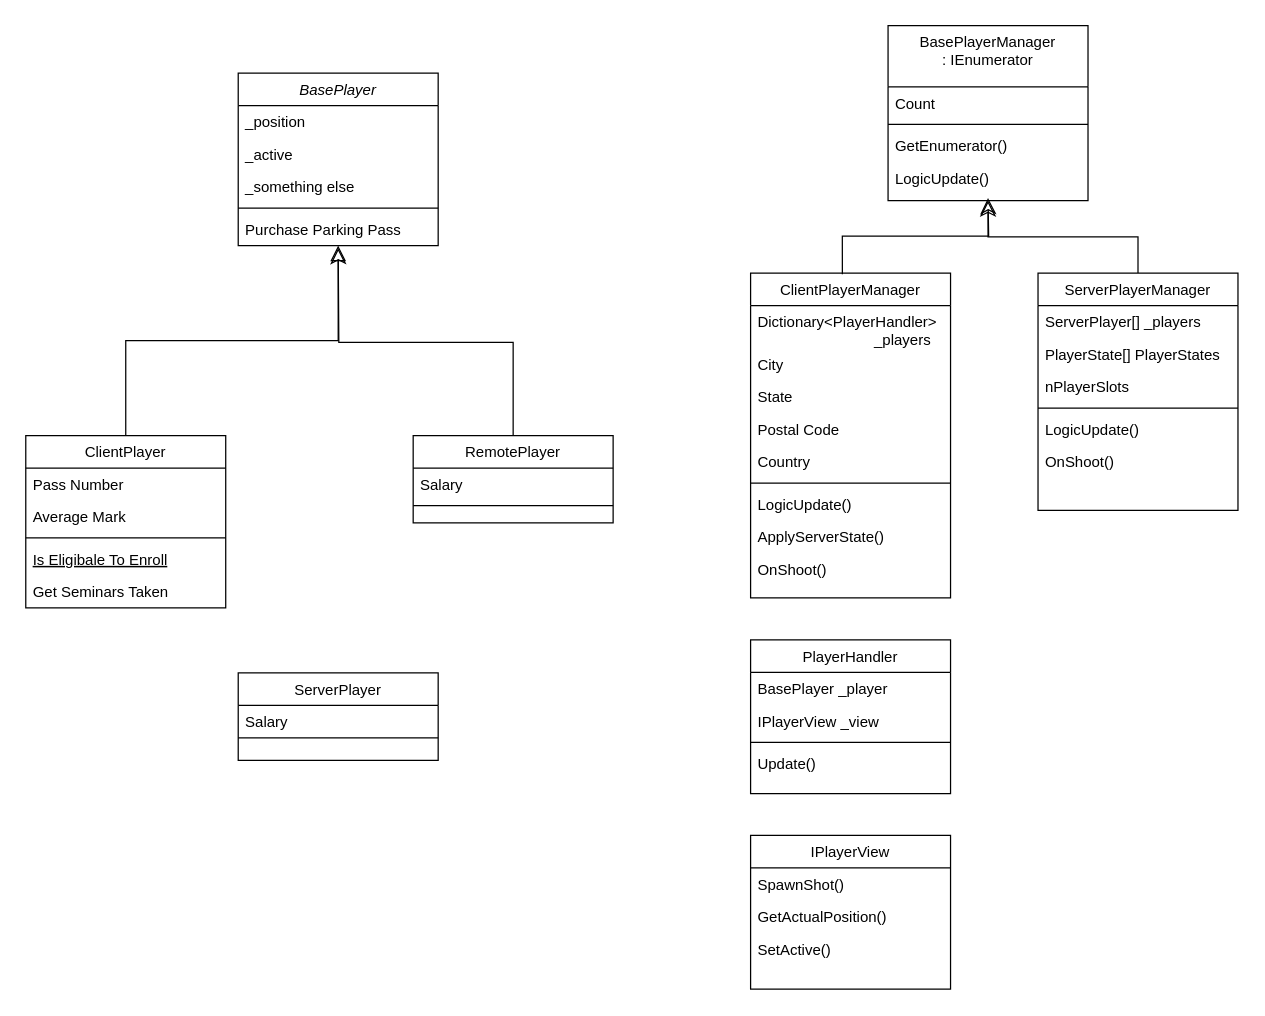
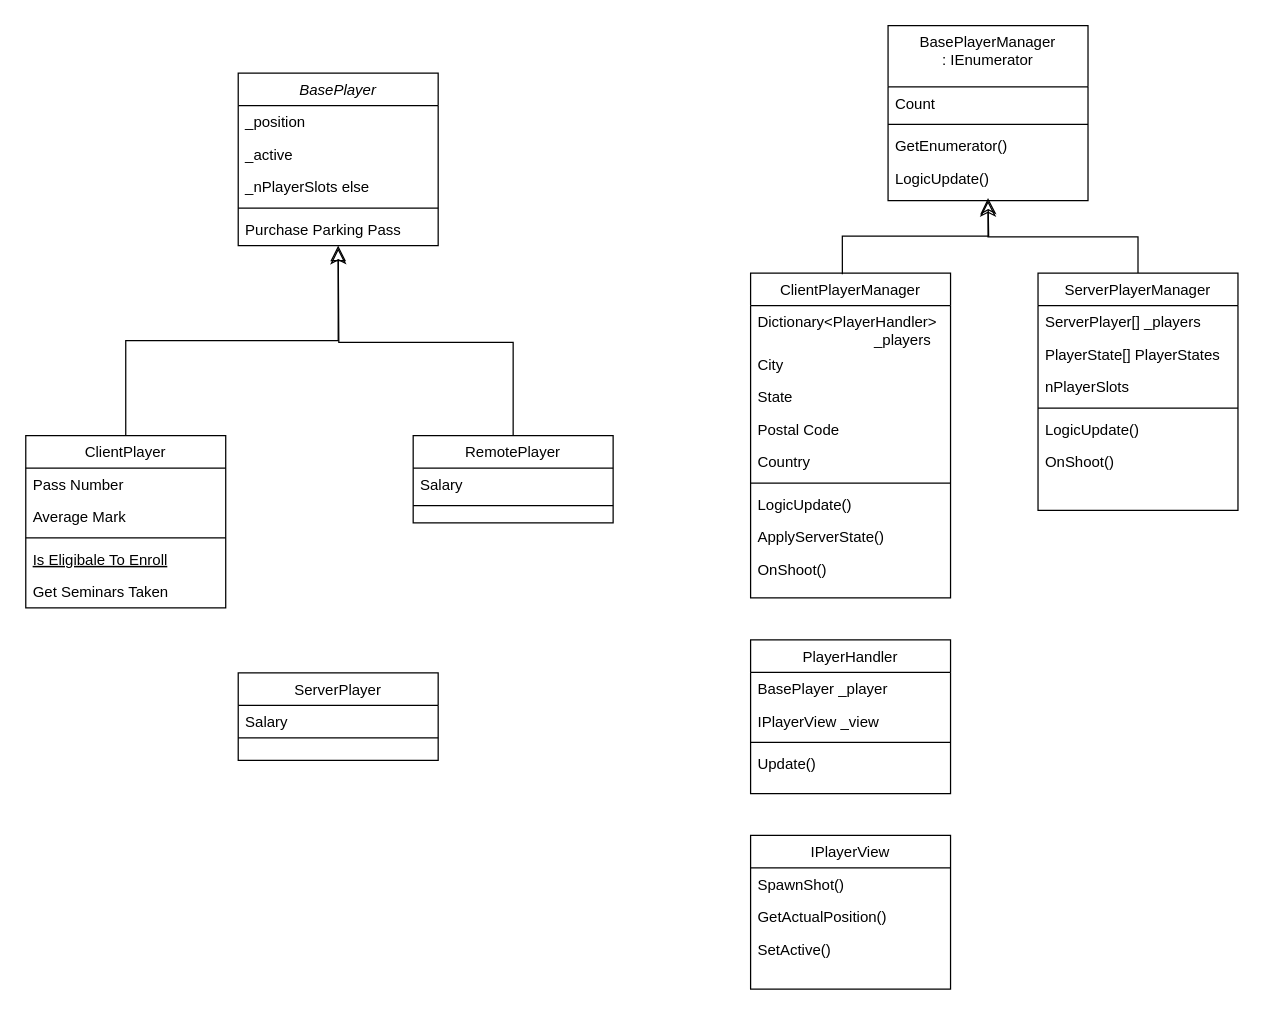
node "_something else": label "_something else" -> "_nPlayerSlots else"
